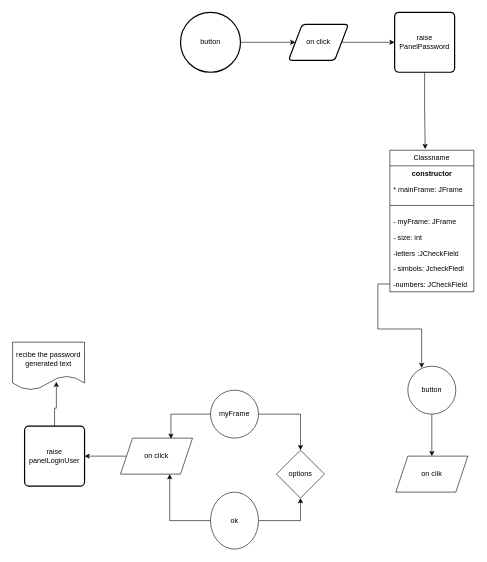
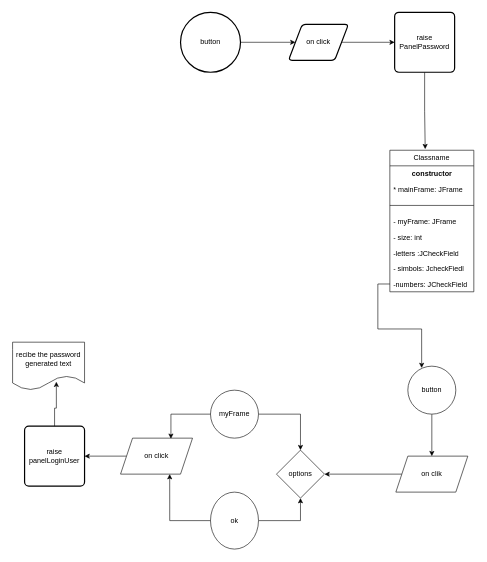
edge "on clik" -> "options": added
